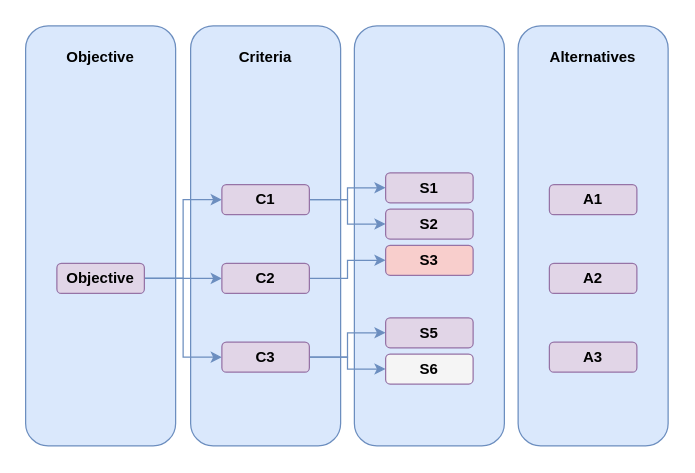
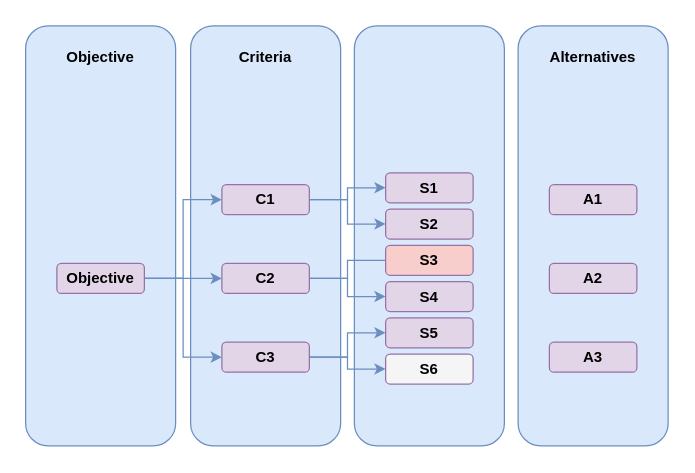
edge "C2" -> "S3": arrowhead classic -> none
edge "C2" -> "S4": added
node "S4": added
